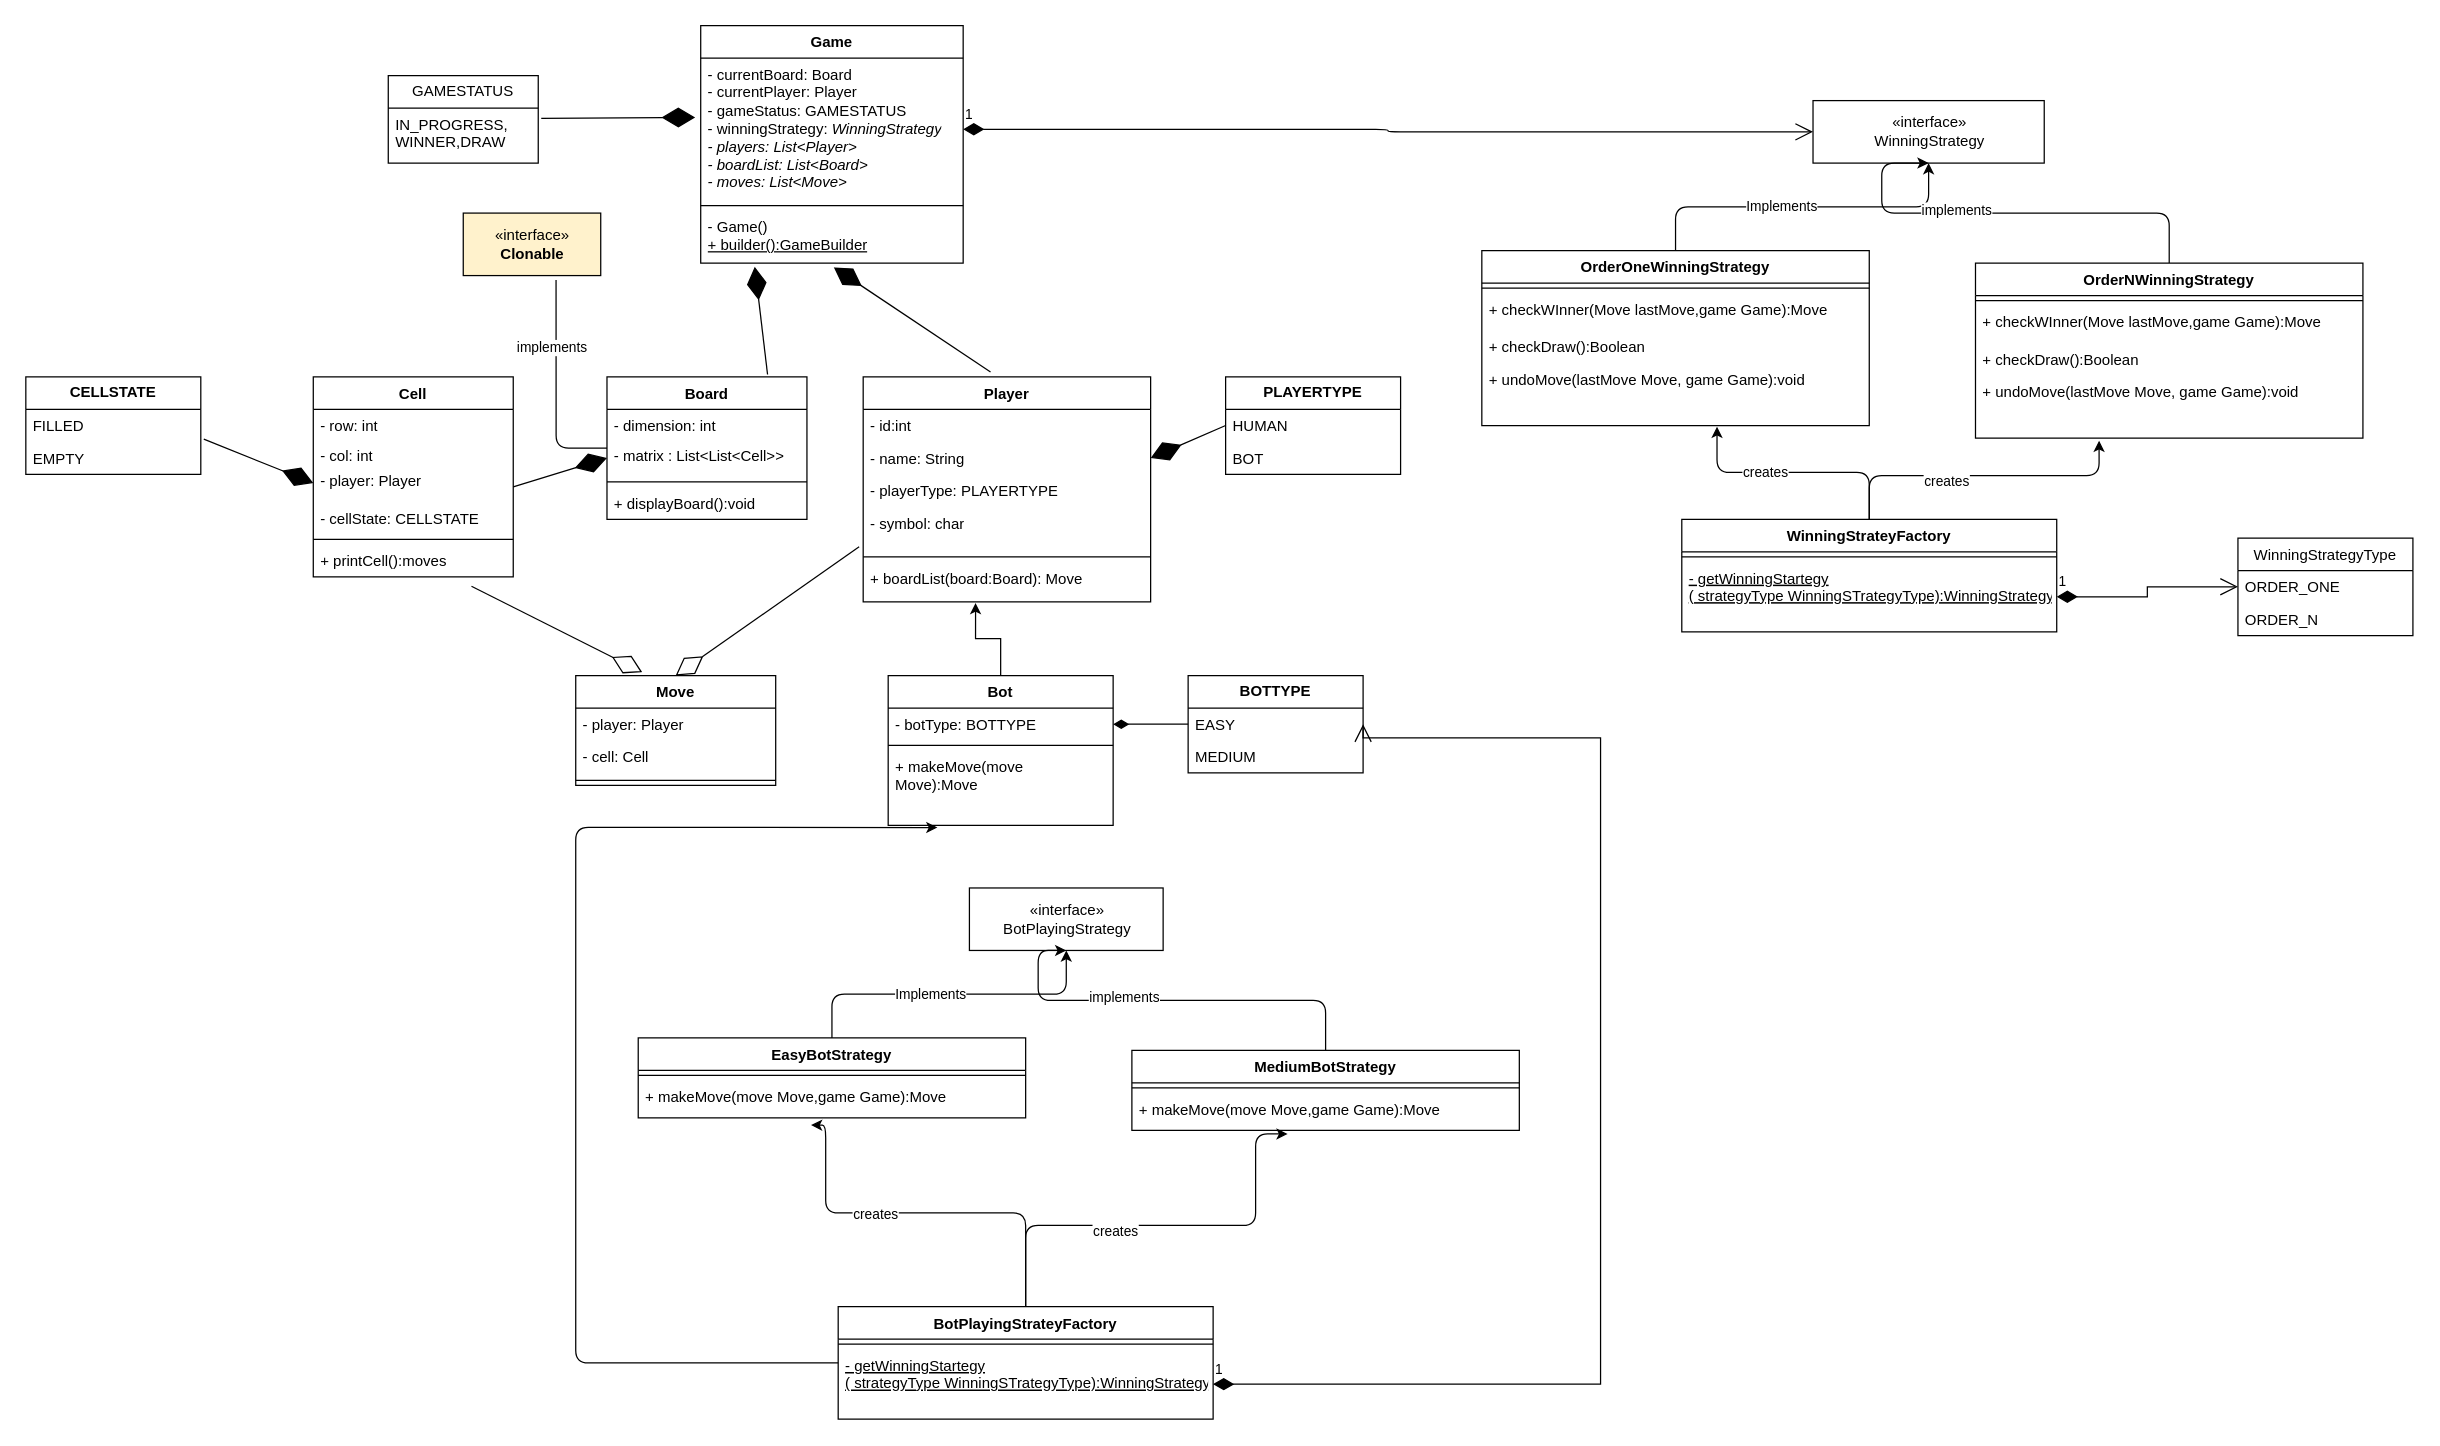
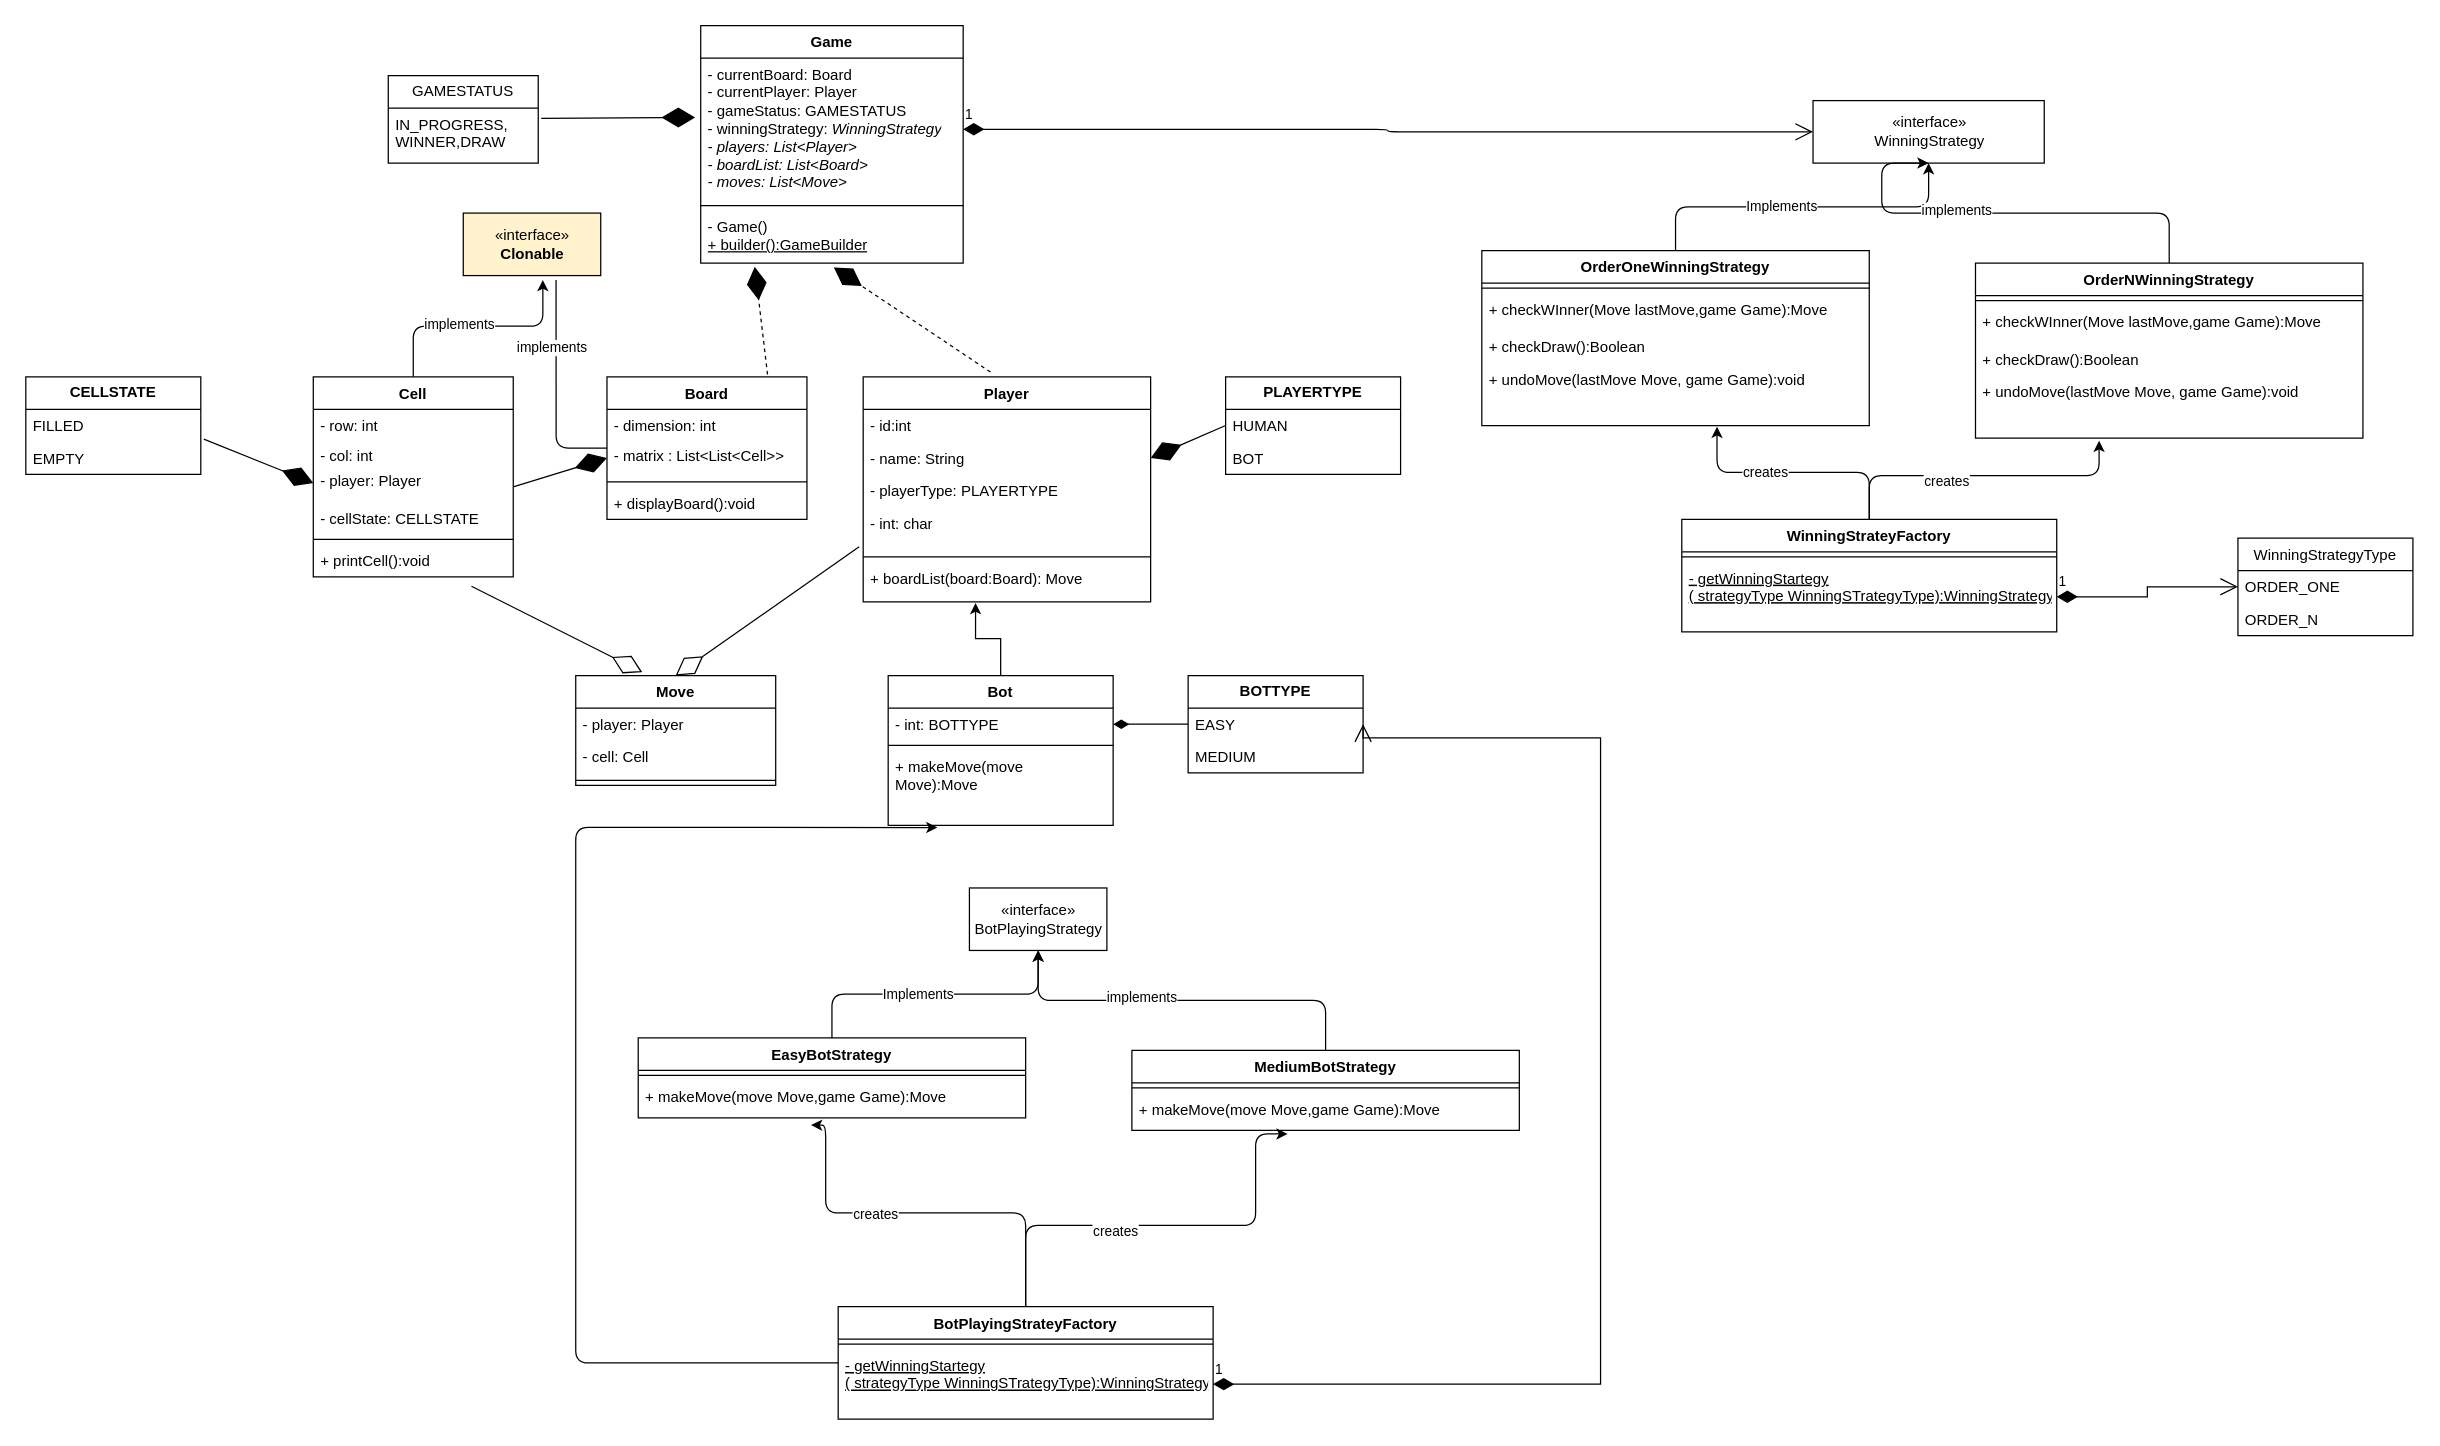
edge "Cell" -> "«interface» Clonable": added, label "implements"
edge "Player" -> "- Game() + builder():GameBuilder": style solid -> dashed
edge "Board" -> "- Game() + builder():GameBuilder": style solid -> dashed
node "- symbol: char": label "- symbol: char" -> "- int: char"
node "+ printCell():moves": label "+ printCell():moves" -> "+ printCell():void"
node "- botType: BOTTYPE": label "- botType: BOTTYPE" -> "- int: BOTTYPE"
node "«interface» BotPlayingStrategy": size 194x63 -> 138x63
